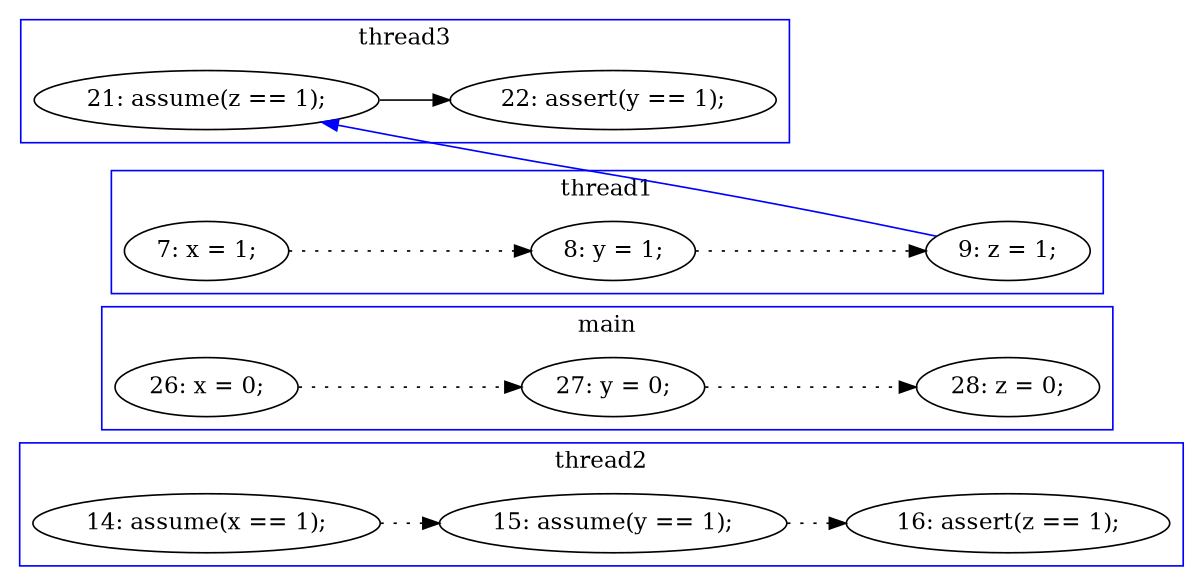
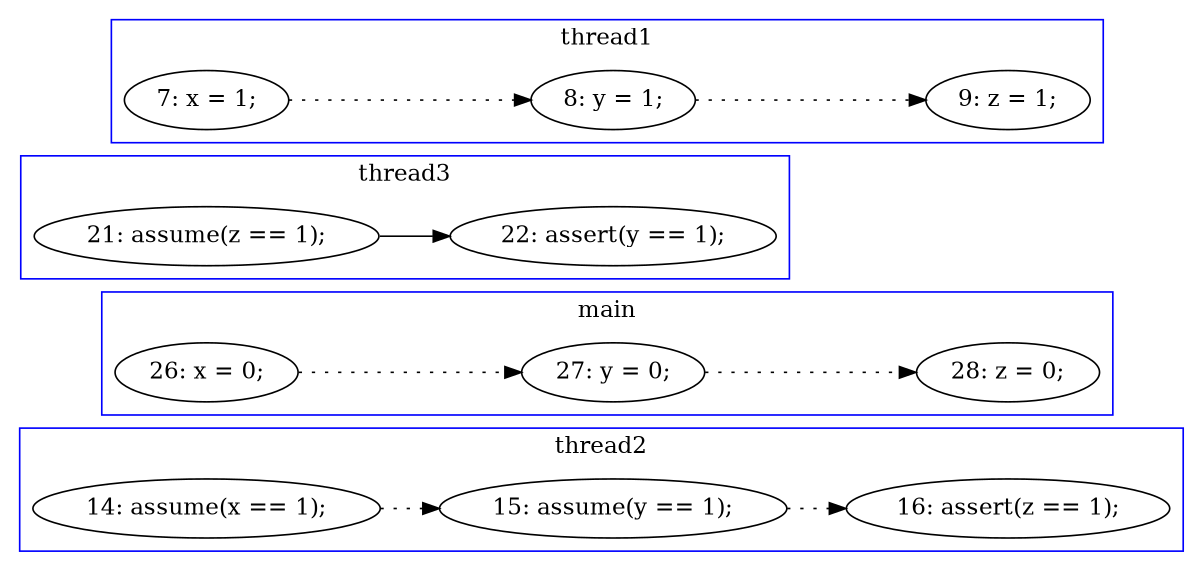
edge "9: z = 1;" -> "21: assume(z == 1);": removed
